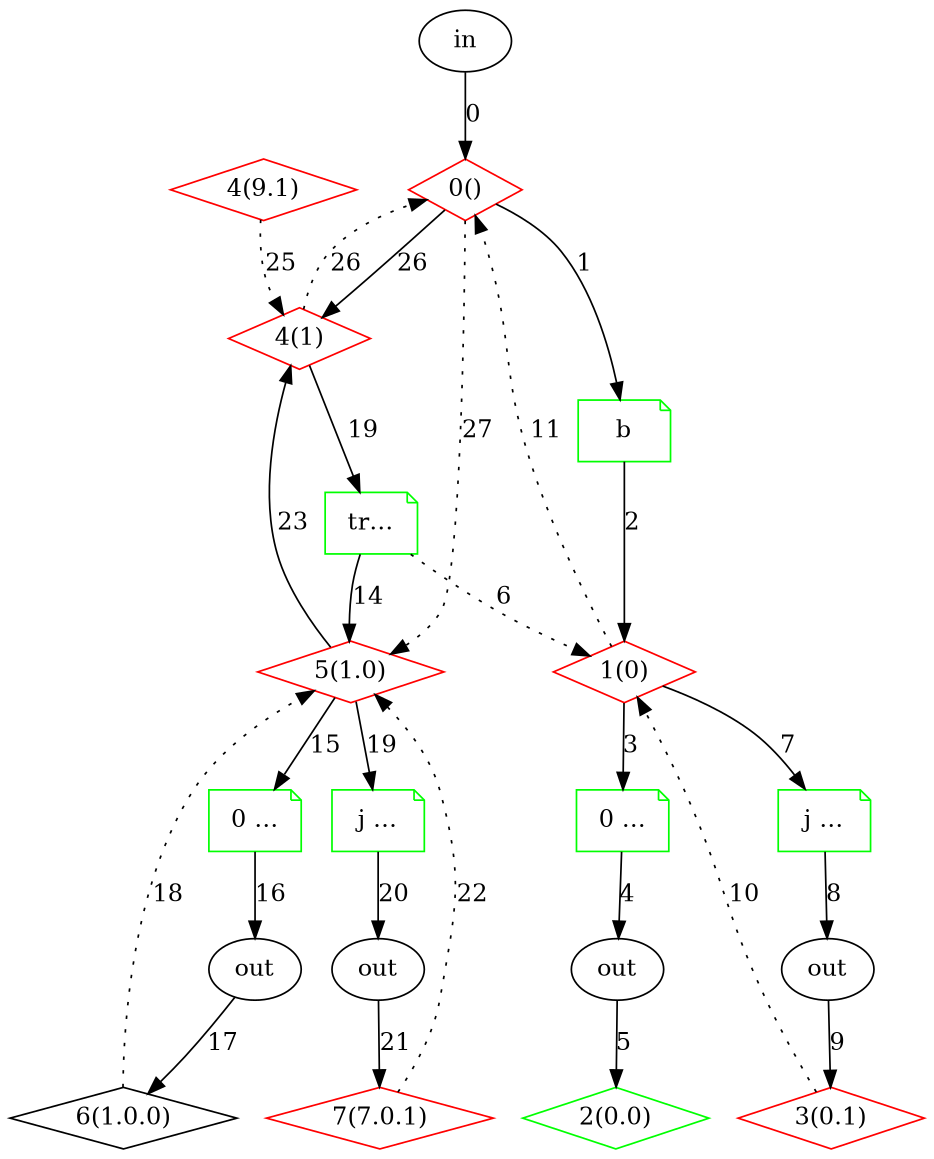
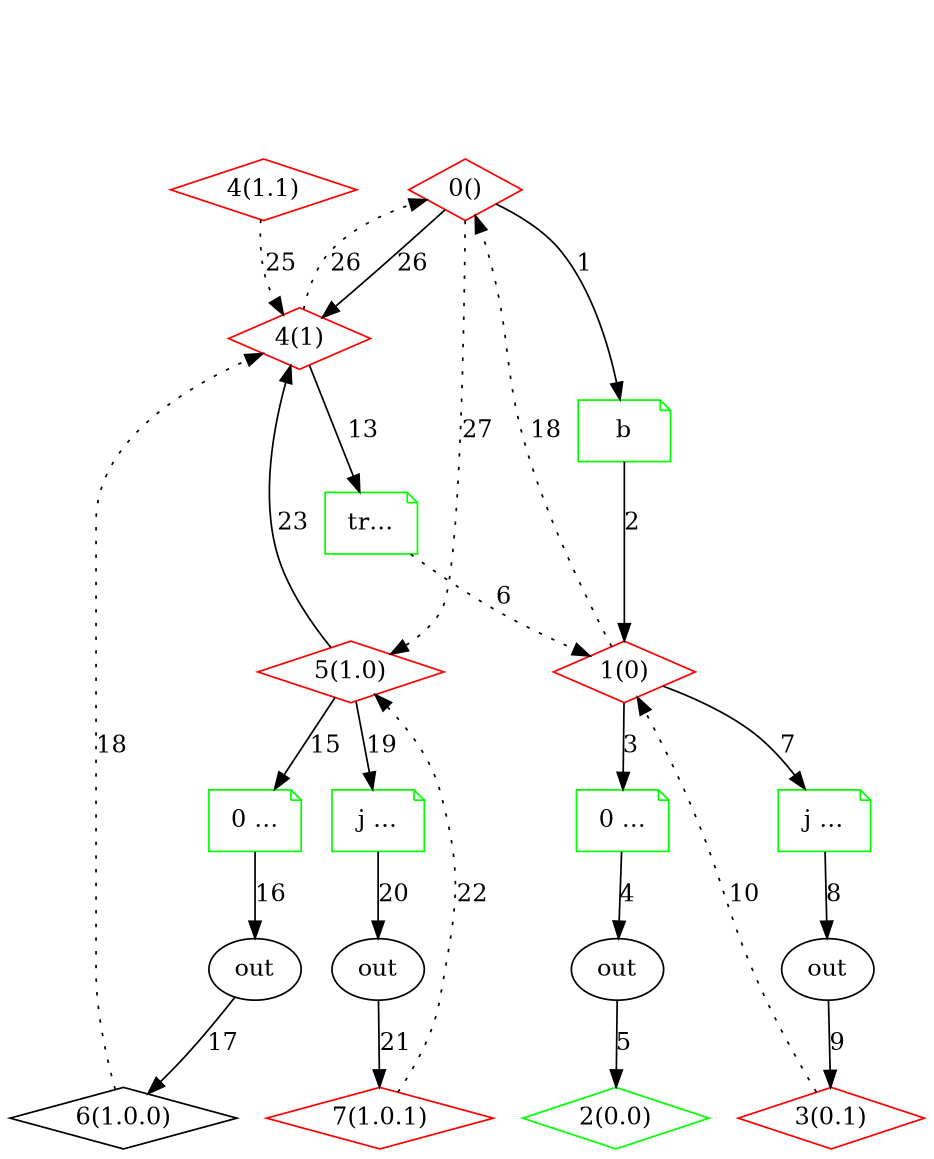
node "in": removed
node "4(9.1)": label "4(9.1)" -> "4(1.1)"
edge "4(1)" -> "tr…": label "19" -> "13"
edge "1(0)" -> "0()": label "11" -> "18"
edge "tr…" -> "5(1.0)": removed, label "14"
edge "6(1.0.0)" -> "5(1.0)": now "6(1.0.0)" -> "4(1)"
node "7(7.0.1)": label "7(7.0.1)" -> "7(1.0.1)"
